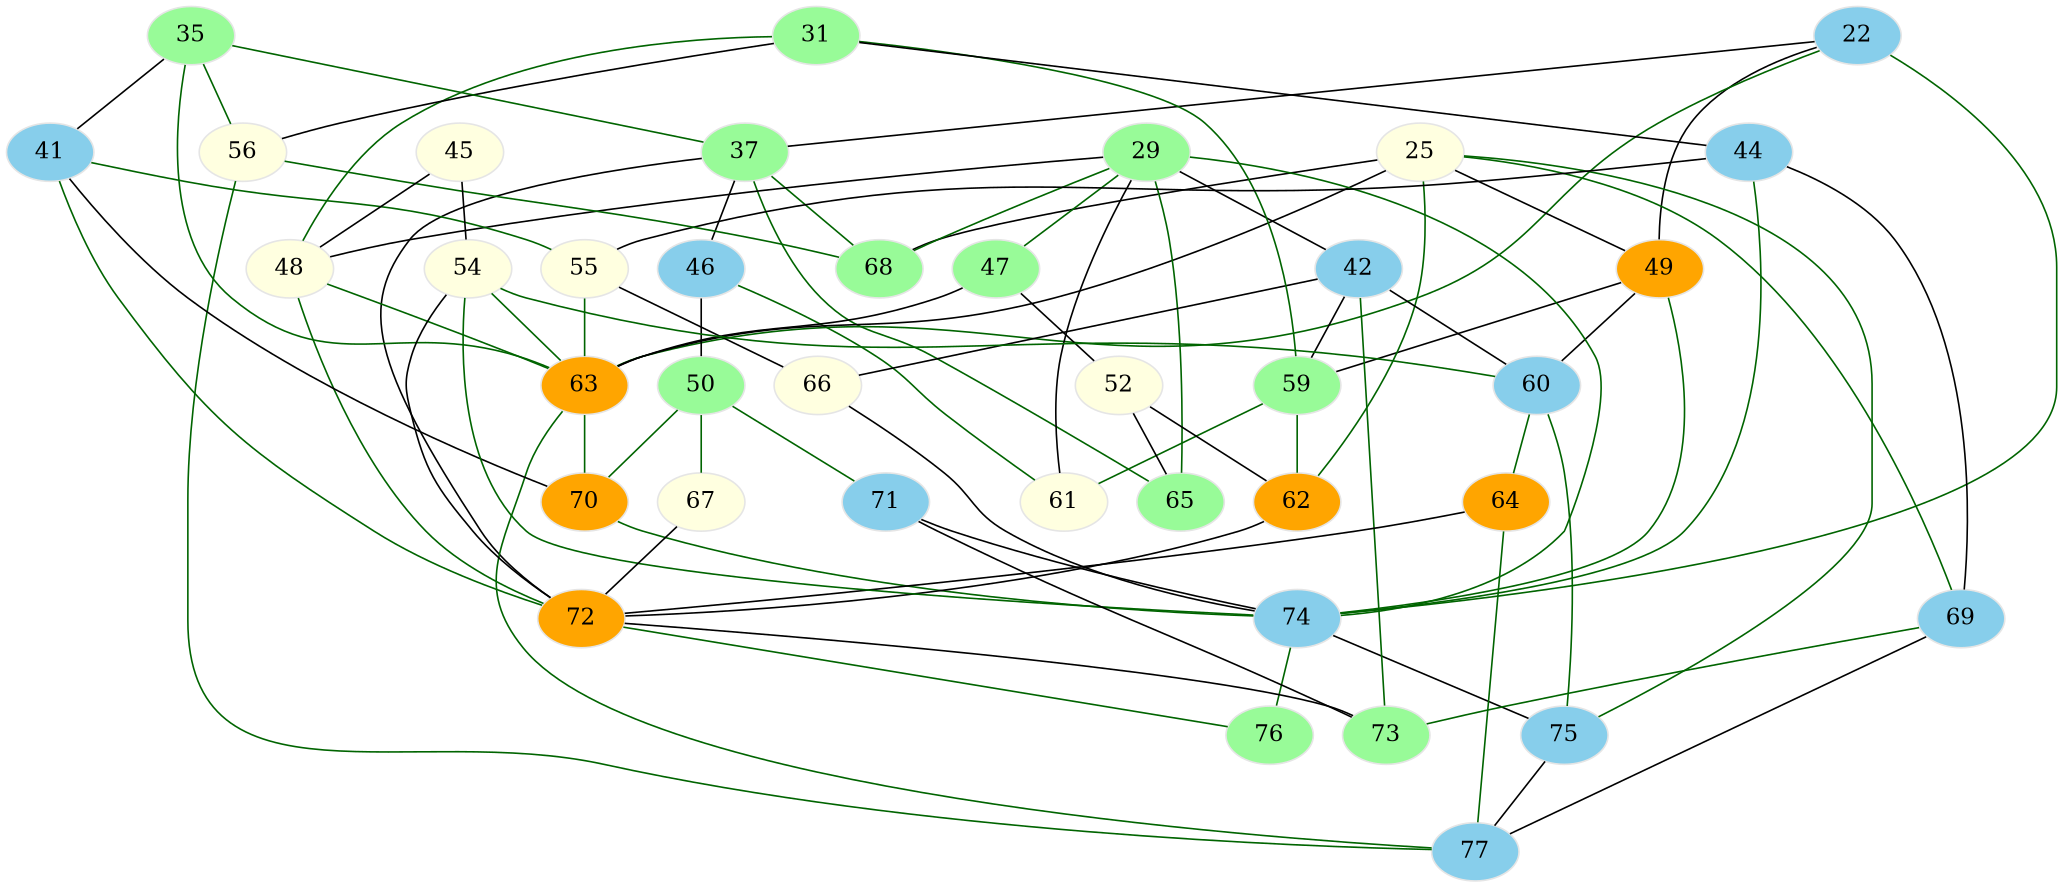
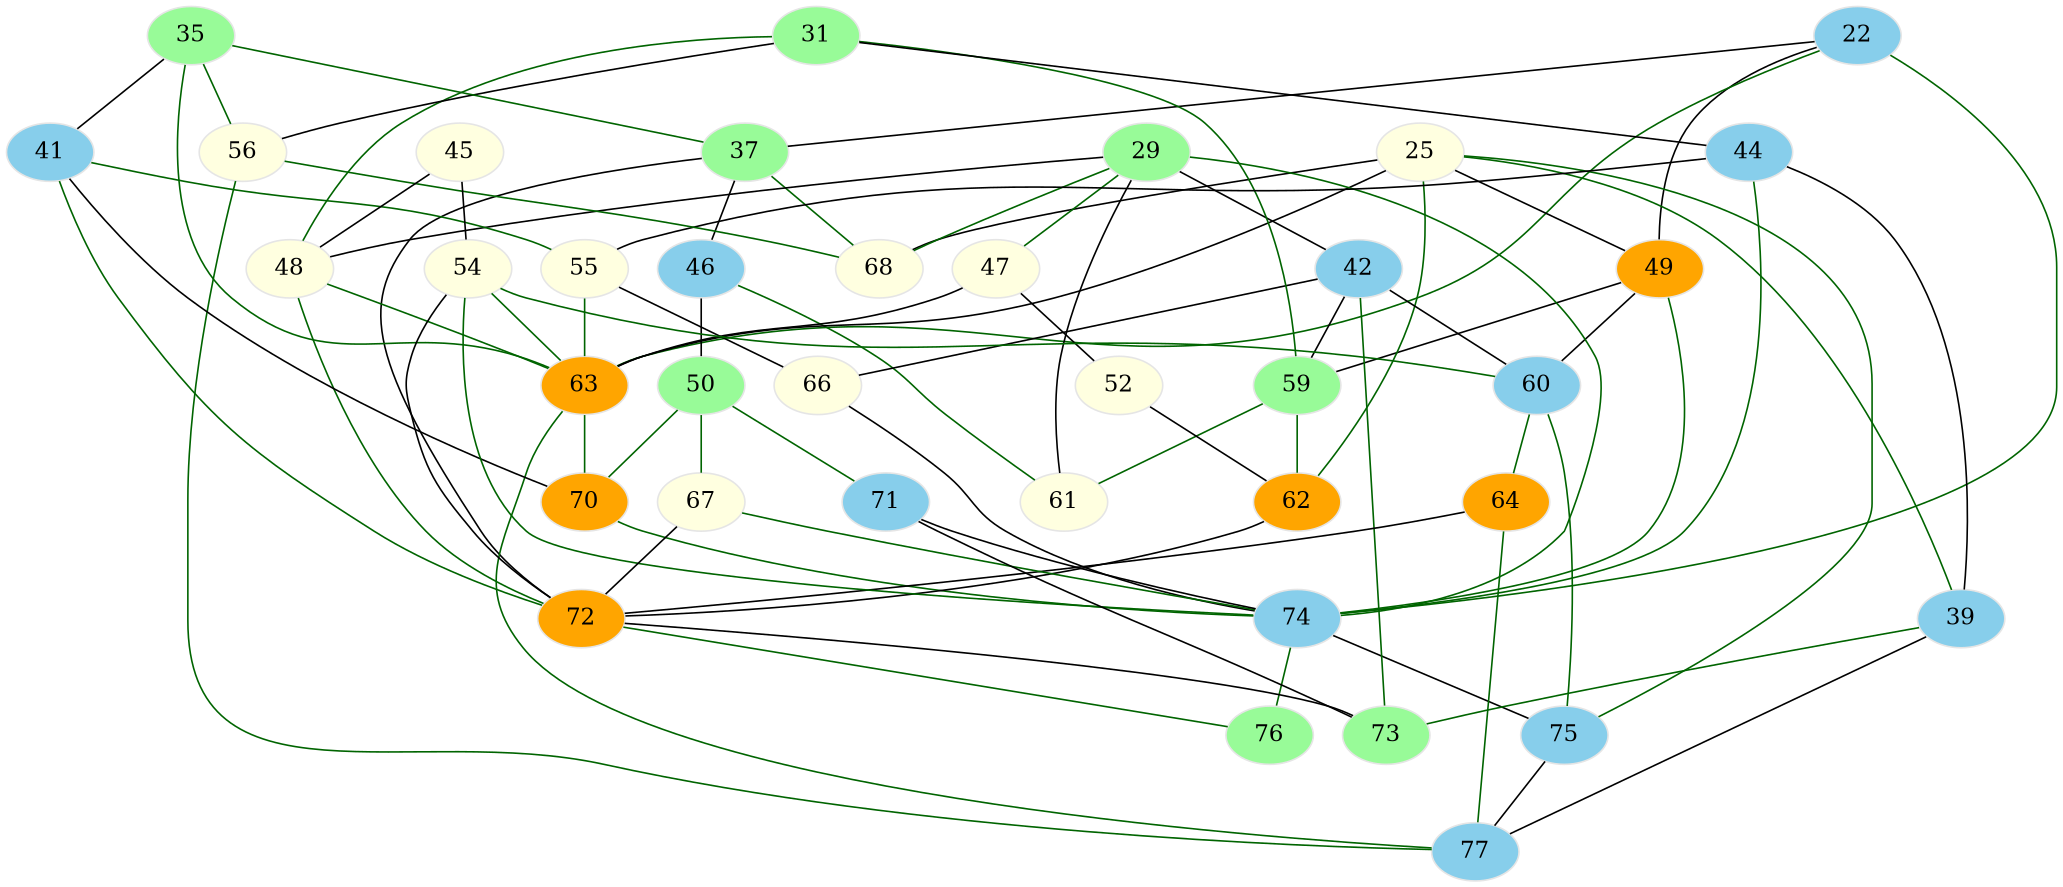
node "68": fillcolor palegreen -> lightyellow
node "47": fillcolor palegreen -> lightyellow
node "65": removed
edge "67" -- "74": added
node "69": label "69" -> "39"
